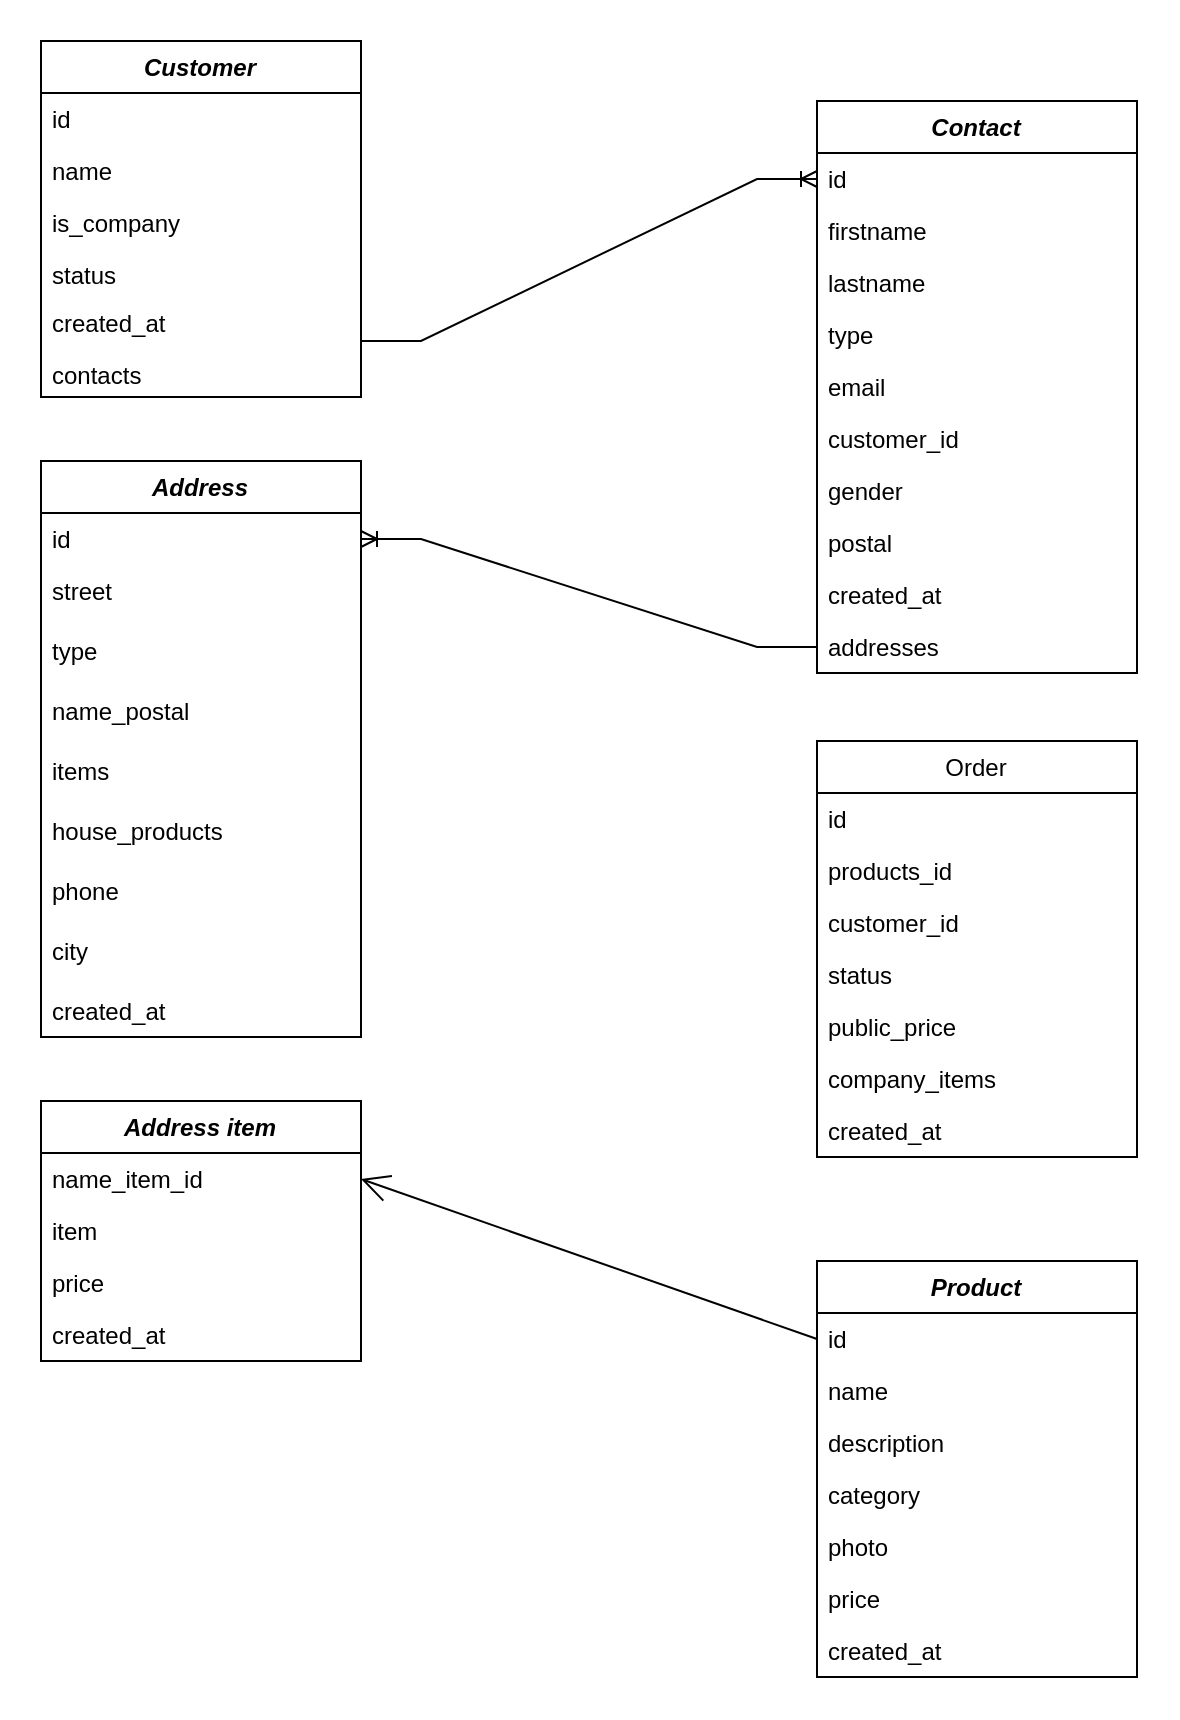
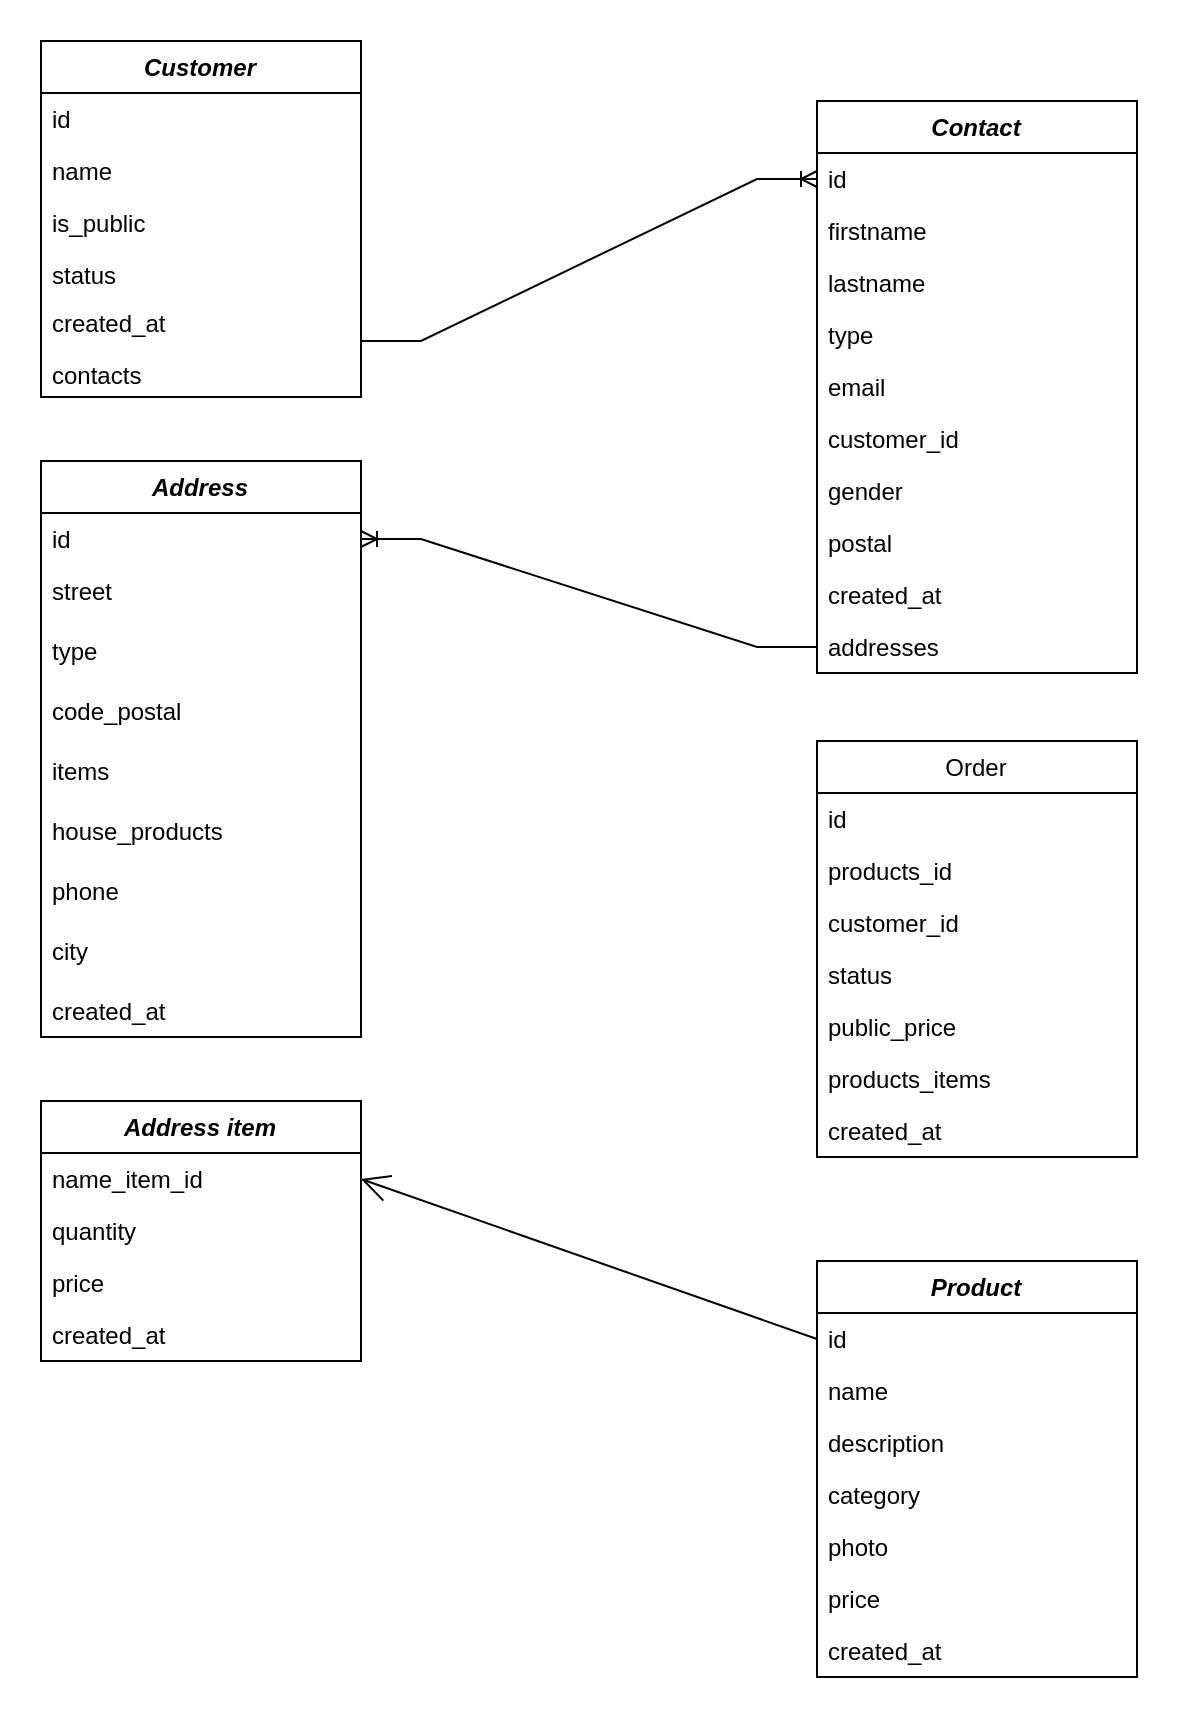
node "is_company": label "is_company" -> "is_public"
node "name_postal": label "name_postal" -> "code_postal"
node "company_items": label "company_items" -> "products_items"
node "item": label "item" -> "quantity"
